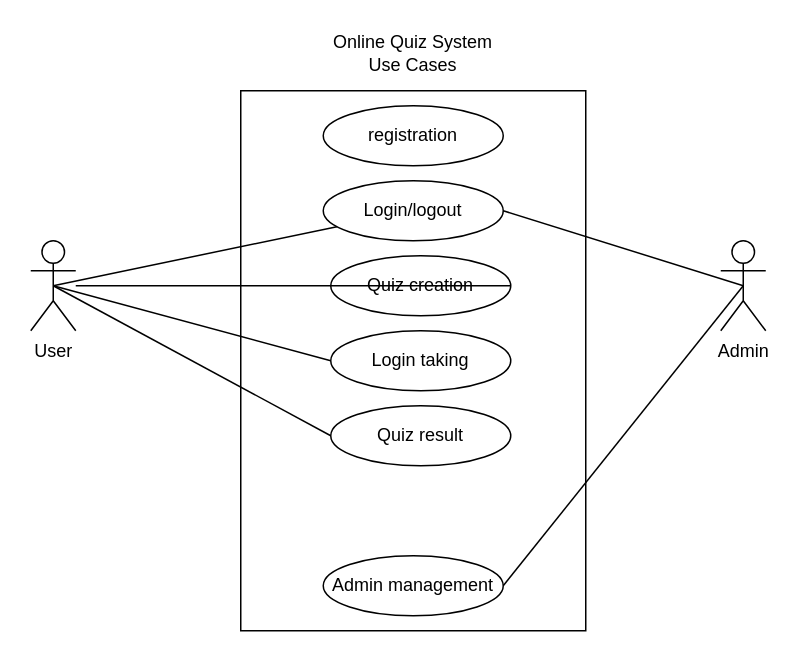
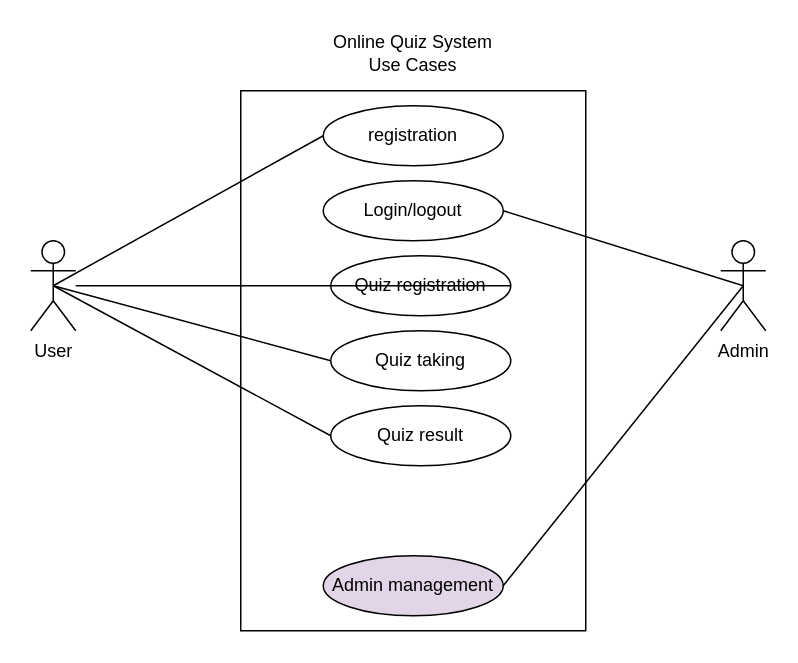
edge "Login/logout" -- "User": now "registration" -- "User"
node "Quiz creation": label "Quiz creation" -> "Quiz registration"
node "Login taking": label "Login taking" -> "Quiz taking"
node "Admin management": fillcolor #ffffff -> #e1d5e7
